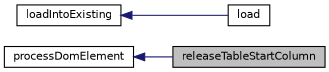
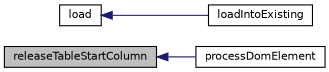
edge "load" -> "loadIntoExisting": reversed
edge "releaseTableStartColumn" -> "processDomElement": reversed
